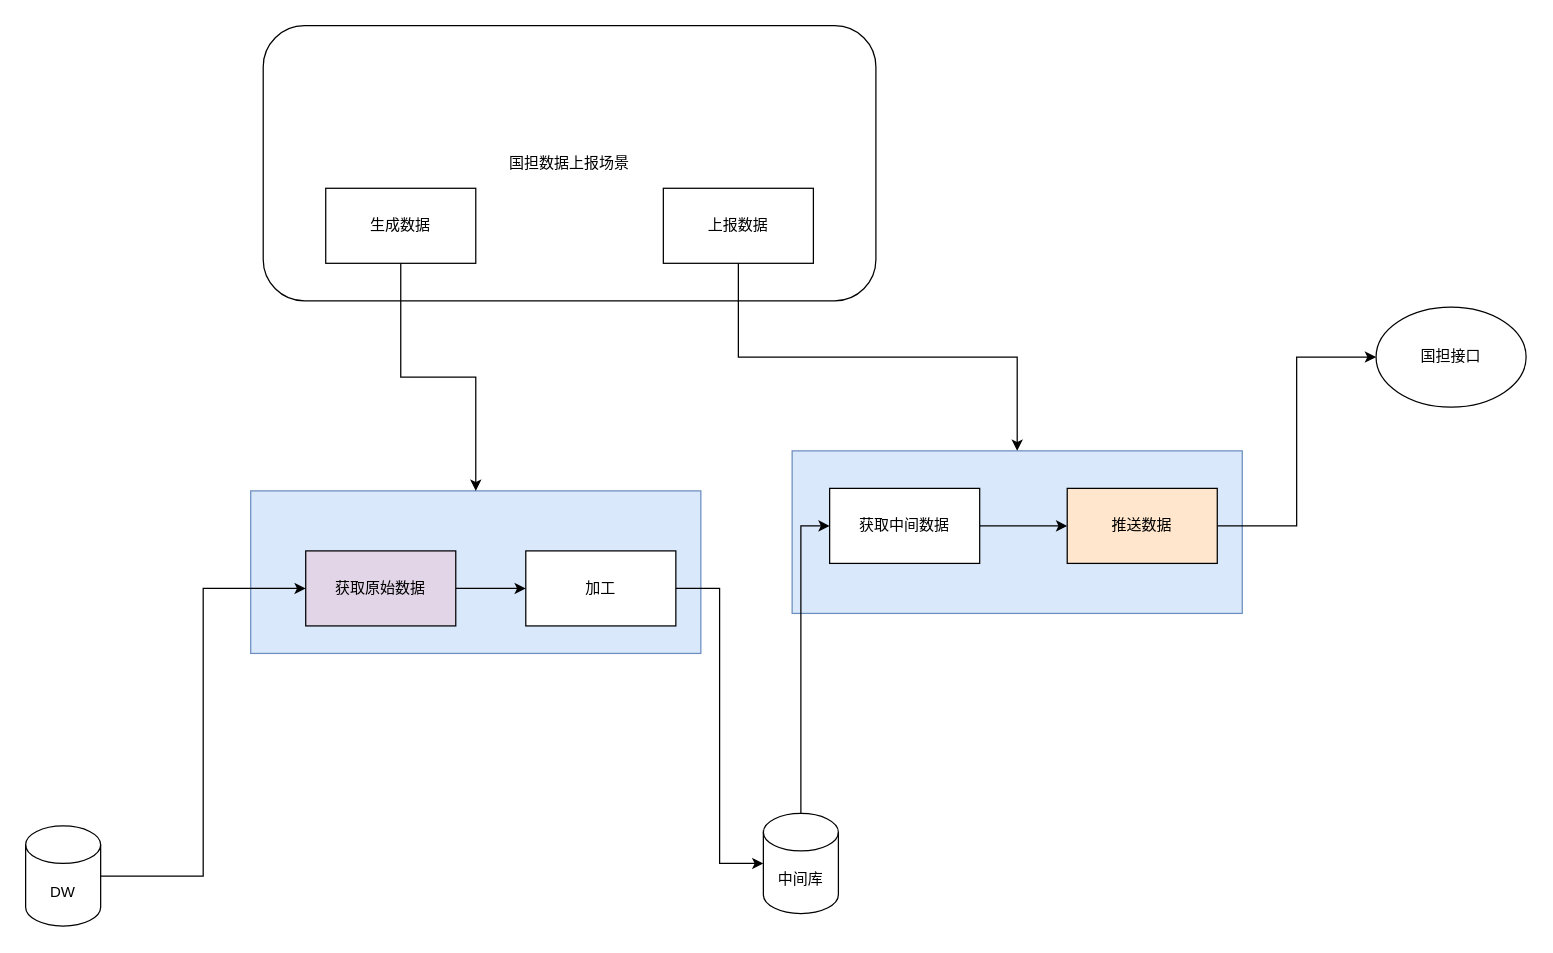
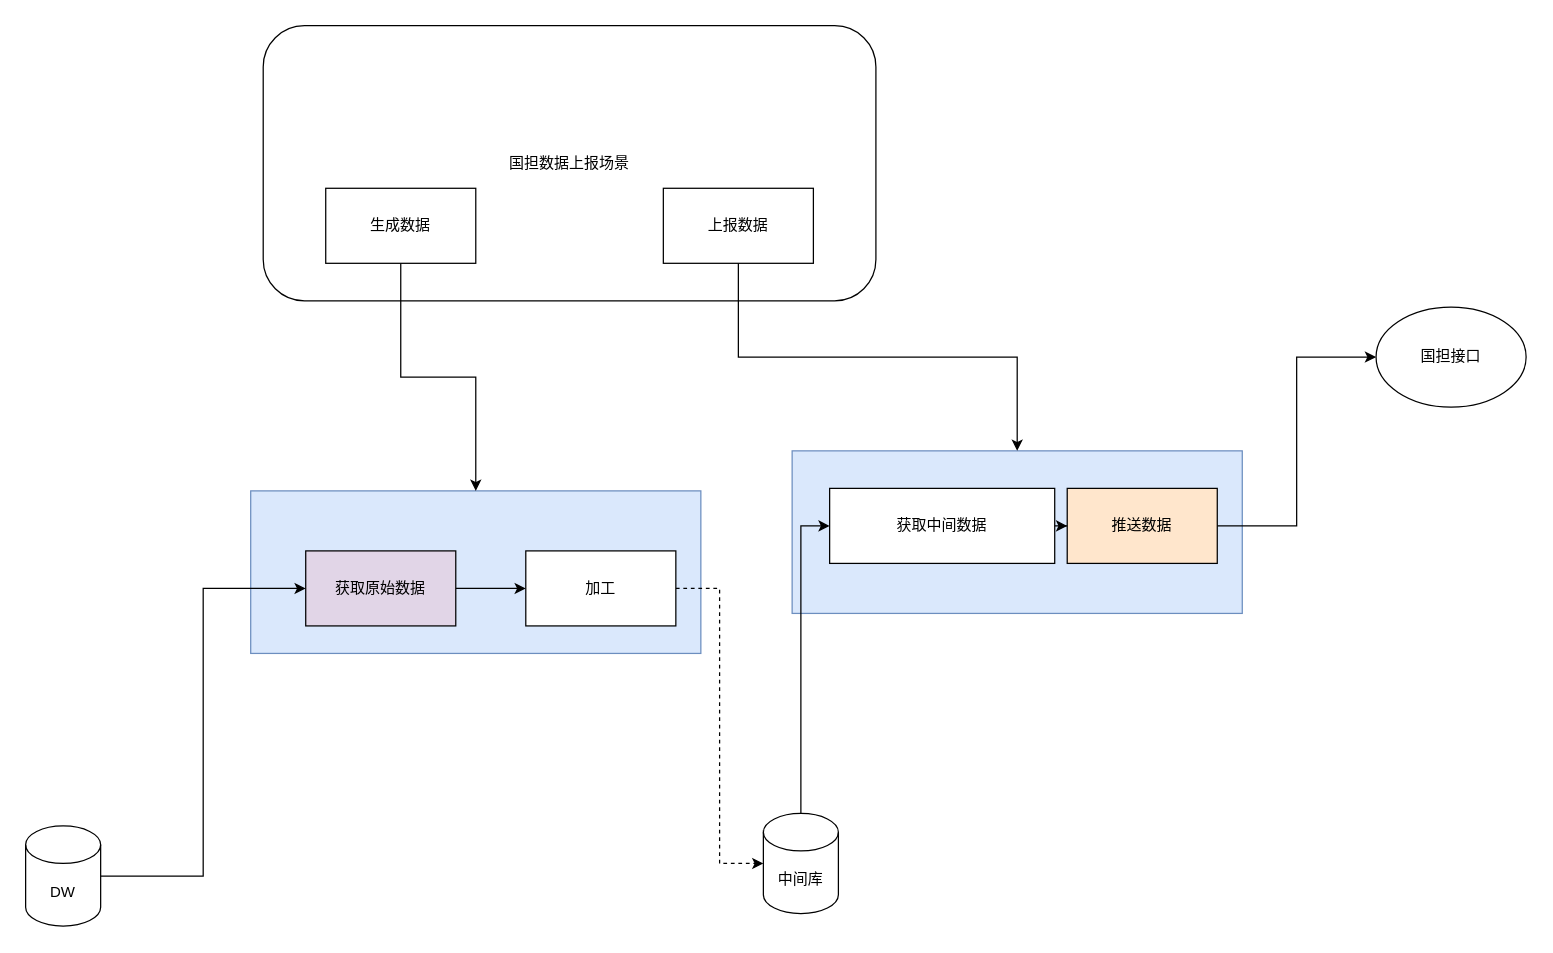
node "获取中间数据": size 150x75 -> 225x75
edge "加工" -> "中间库": style solid -> dashed
